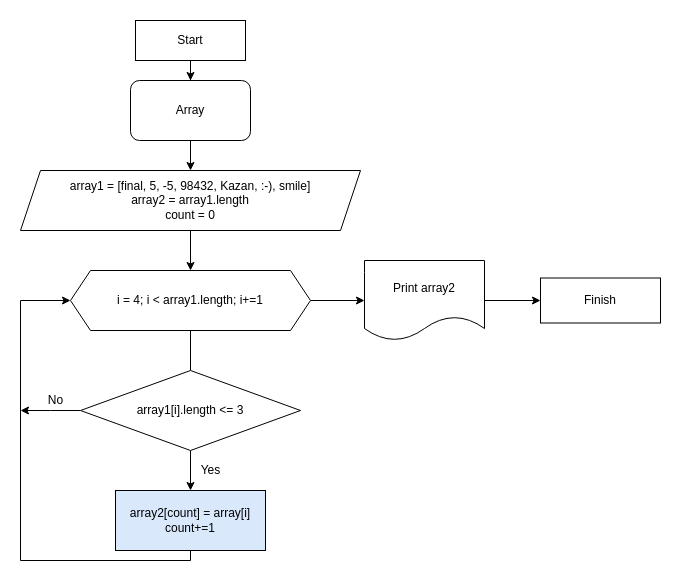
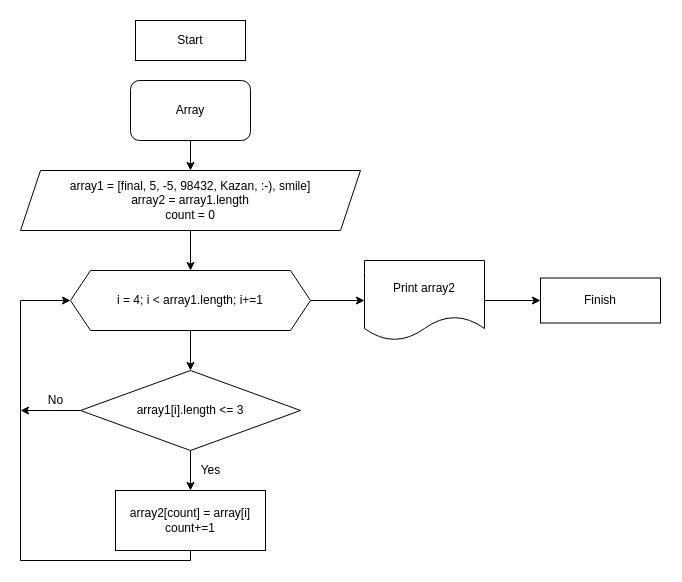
edge "Start" -> "Array": removed
edge "i = 4; i < array1.length; i+=1" -- "array1[i].length <= 3": arrowhead none -> classic
node "array2[count] = array[i] count+=1": fillcolor #dae8fc -> #ffffff
